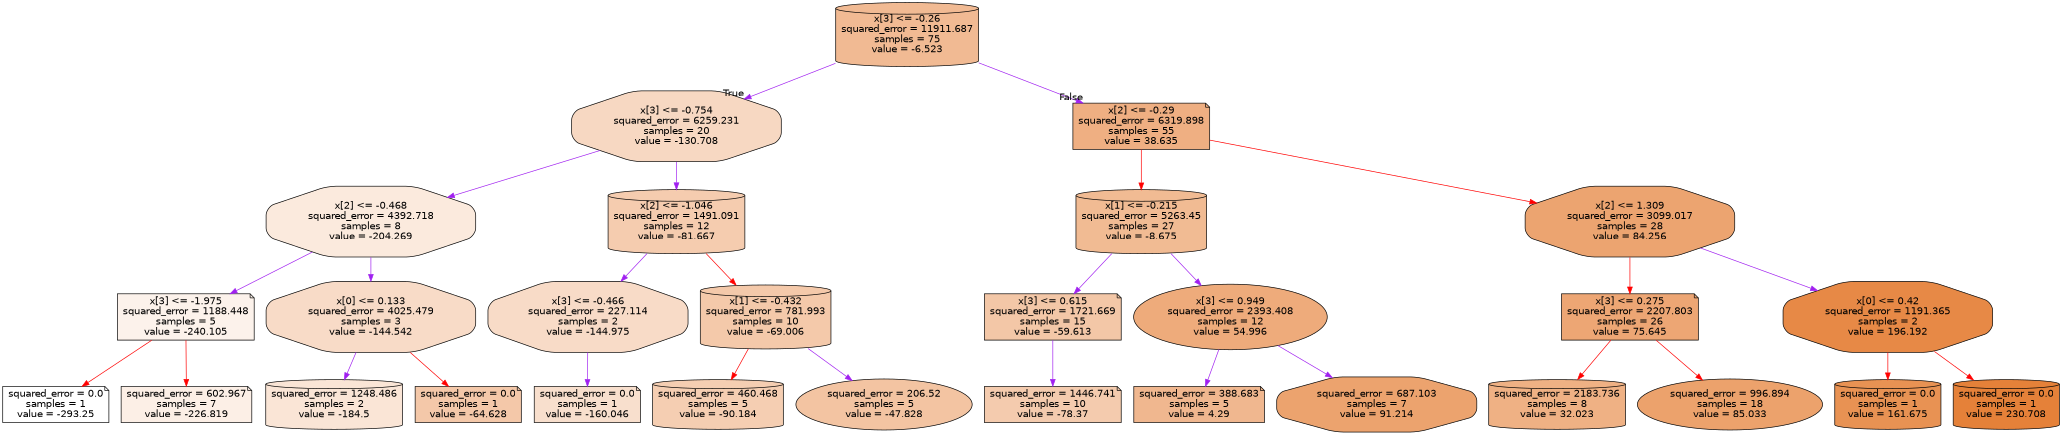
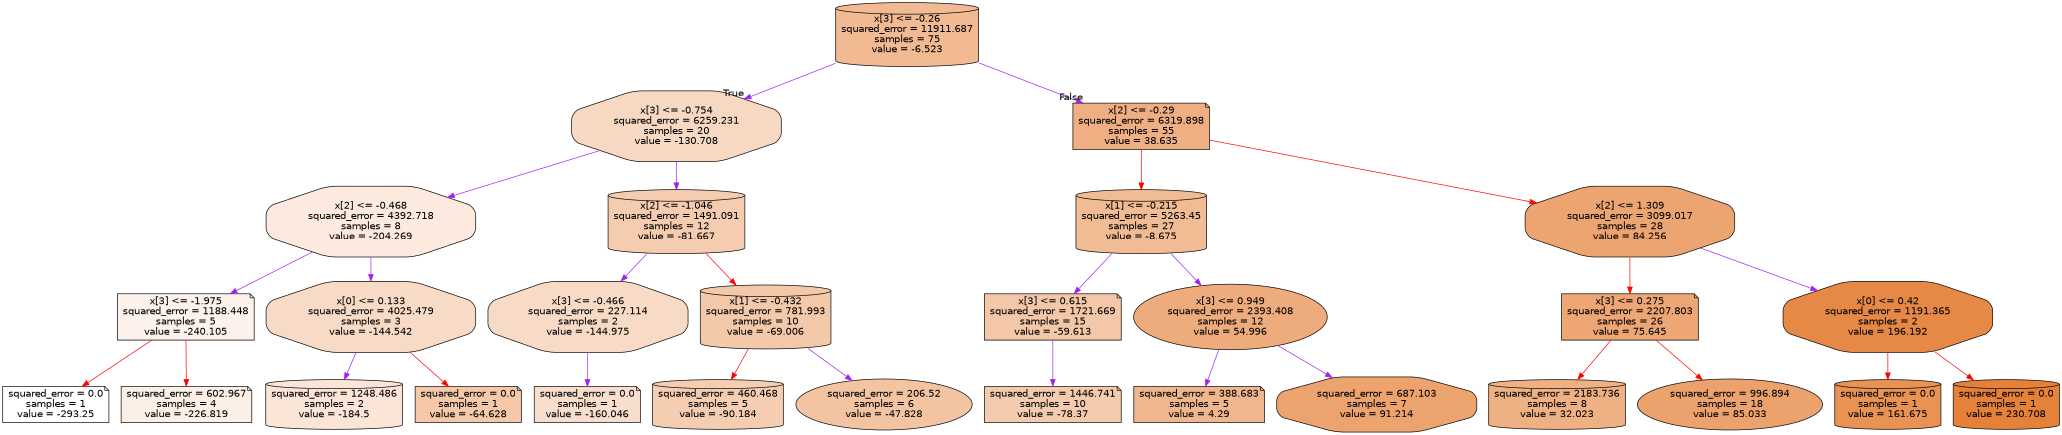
node "squared_error = 602.967 samples = 7 value = -226.819": label "squared_error = 602.967 samples = 7 value = -226.819" -> "squared_error = 602.967 samples = 4 value = -226.819"
node "squared_error = 206.52 samples = 5 value = -47.828": label "squared_error = 206.52 samples = 5 value = -47.828" -> "squared_error = 206.52 samples = 6 value = -47.828"
